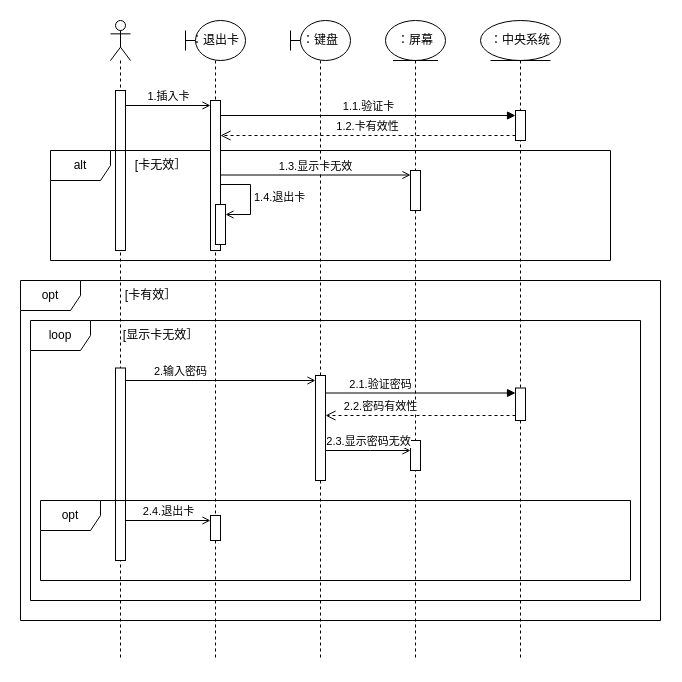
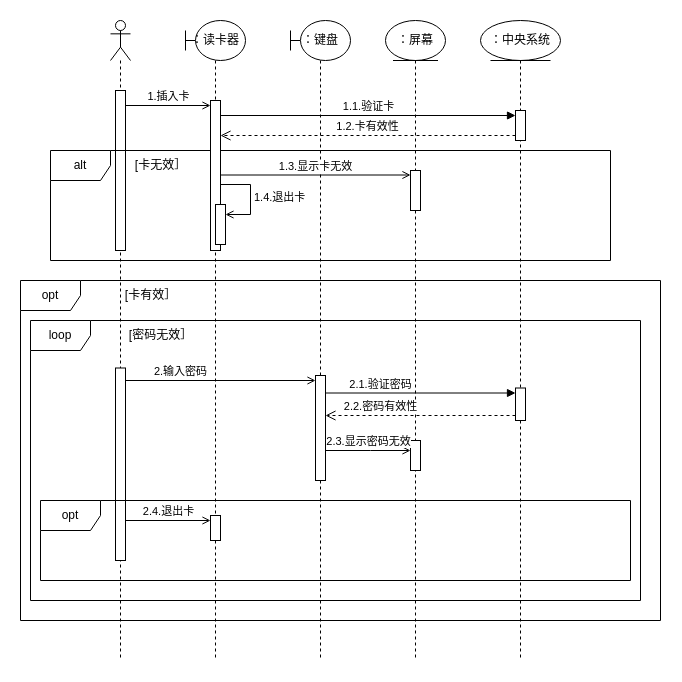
node "：退出卡": label "：退出卡" -> "：读卡器"
node "[显示卡无效］": label "[显示卡无效］" -> "[密码无效］"
